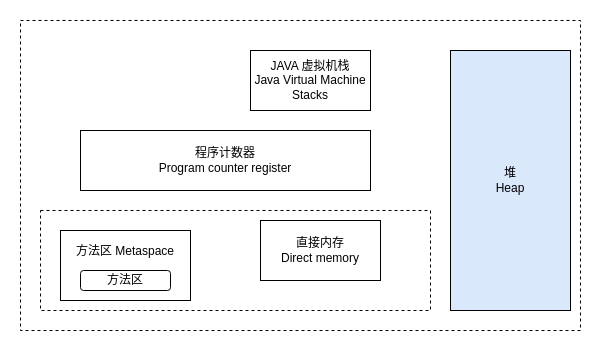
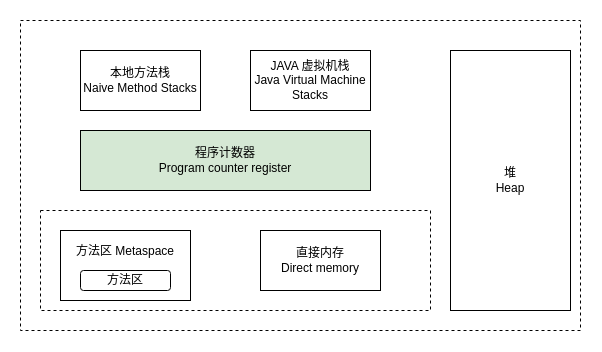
node "本地方法栈 Naive Method Stacks": added
node "程序计数器 Program counter register": fillcolor #ffffff -> #d5e8d4
node "堆 Heap": fillcolor #dae8fc -> #ffffff
node "直接内存 Direct memory": moved (321, 251) -> (321, 261)
